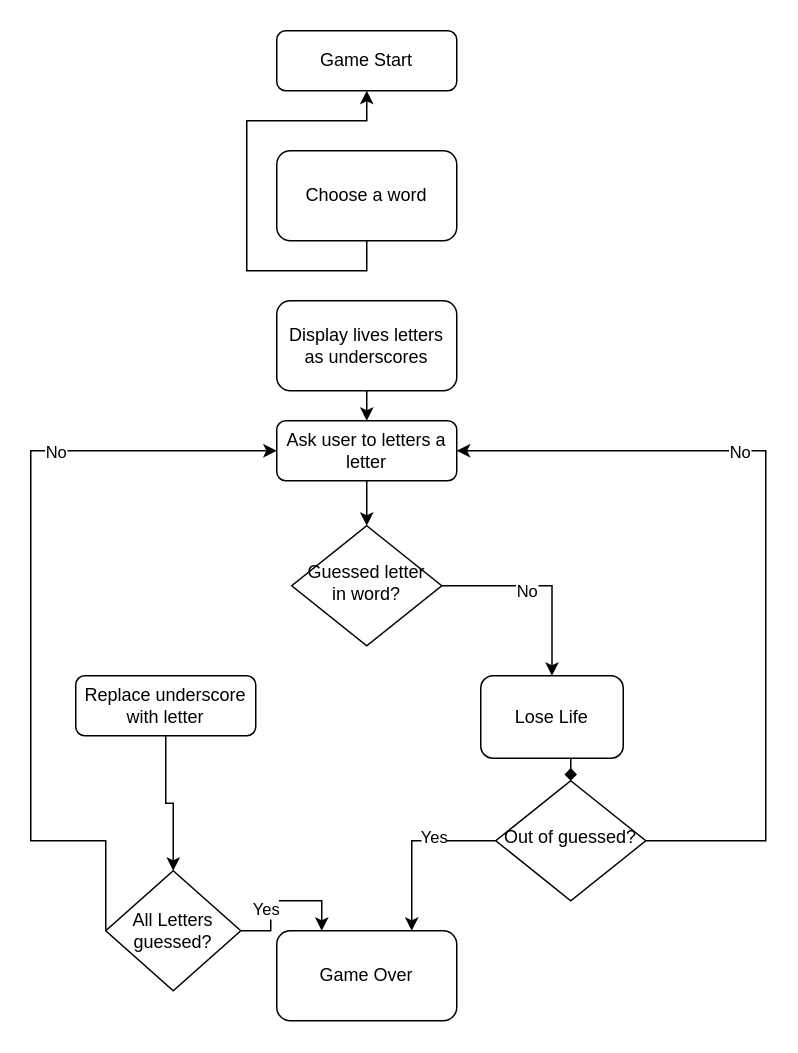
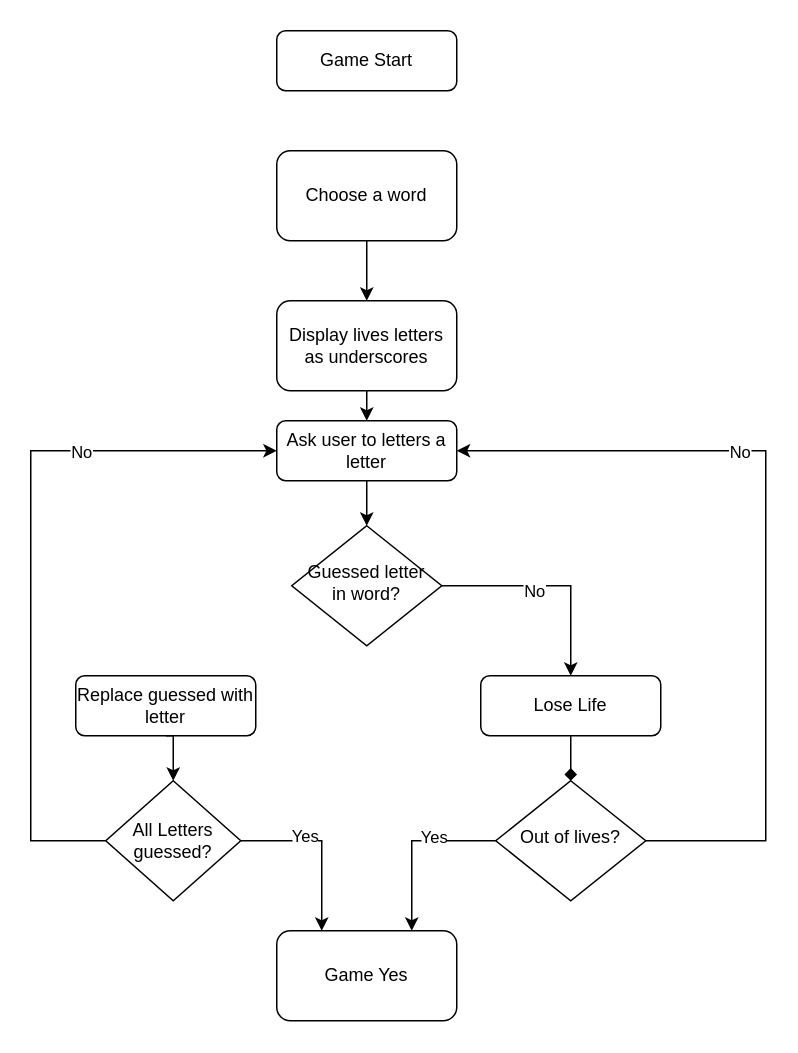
edge "Choose a word" -> "Game Start": now "Choose a word" -> "Display lives letters as underscores"
node "Replace underscore with letter": label "Replace underscore with letter" -> "Replace guessed with letter"
node "Lose Life": size 143x83 -> 180x60
node "Out of guessed?": label "Out of guessed?" -> "Out of lives?"
node "All Letters guessed?": moved (173, 931) -> (173, 841)
node "Game Over": label "Game Over" -> "Game Yes"
